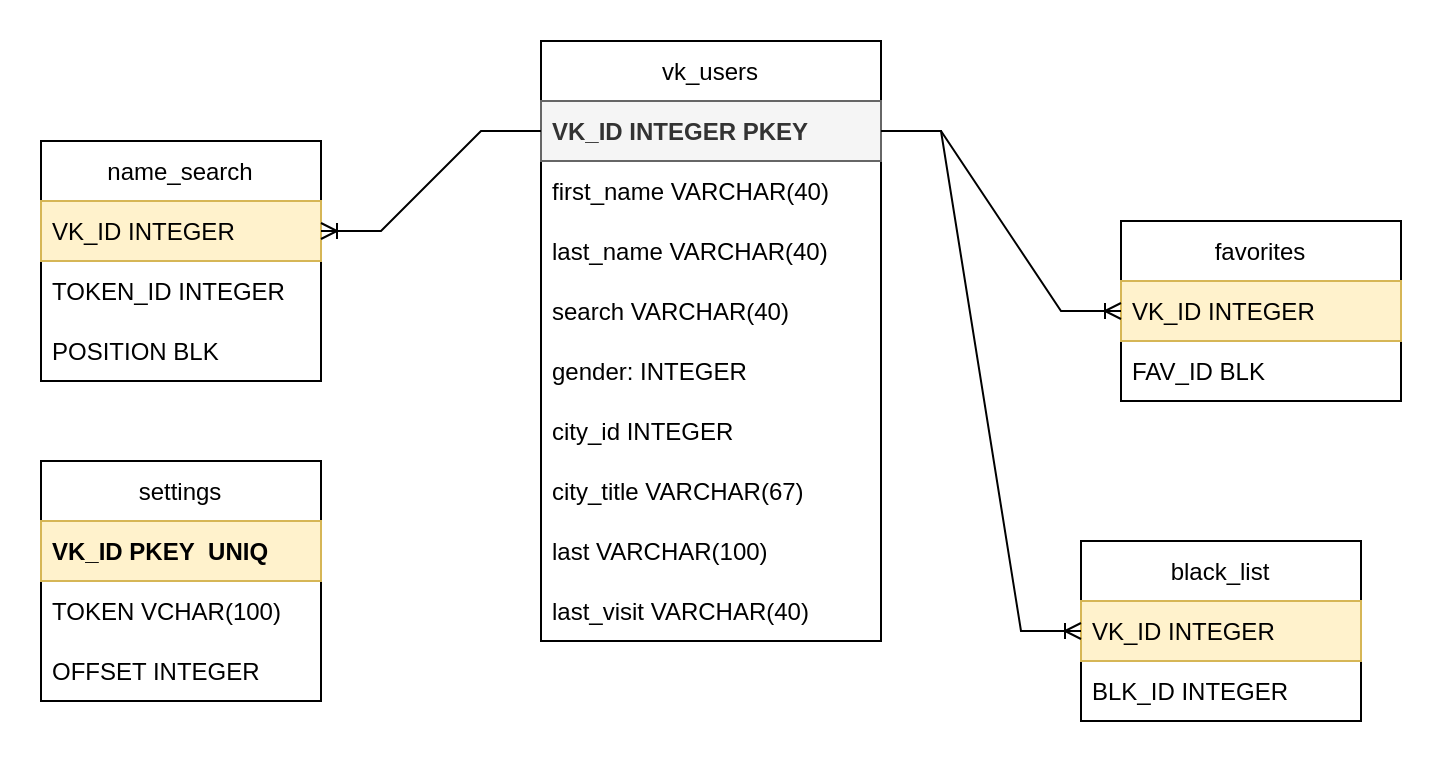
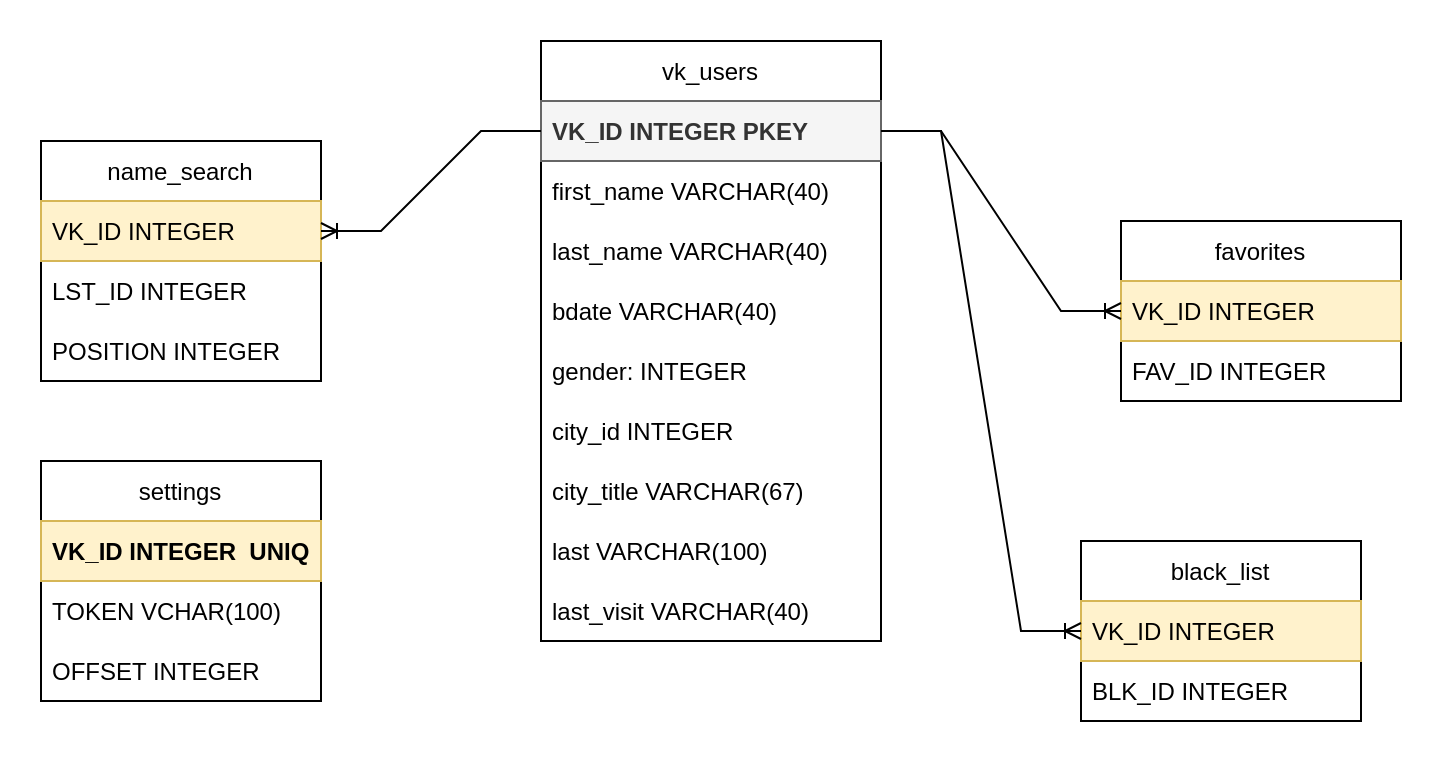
node "TOKEN_ID INTEGER": label "TOKEN_ID INTEGER" -> "LST_ID INTEGER"
node "search VARCHAR(40)": label "search VARCHAR(40)" -> "bdate VARCHAR(40)"
node "POSITION BLK": label "POSITION BLK" -> "POSITION INTEGER"
node "FAV_ID BLK": label "FAV_ID BLK" -> "FAV_ID INTEGER"
node "VK_ID PKEY UNIQ": label "VK_ID PKEY UNIQ" -> "VK_ID INTEGER UNIQ"
